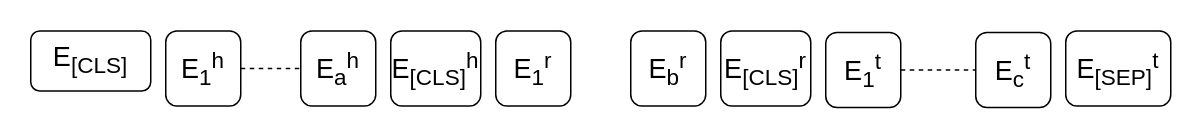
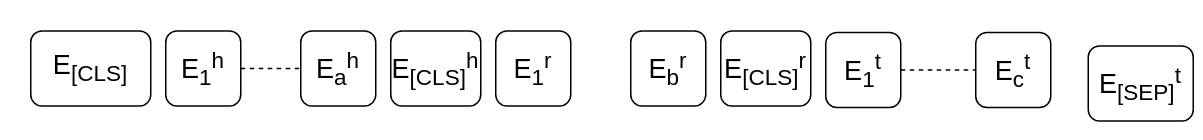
node "E[CLS]": size 120x60 -> 120x75
node "E[SEP]t": moved (1118, 68) -> (1141, 83)
